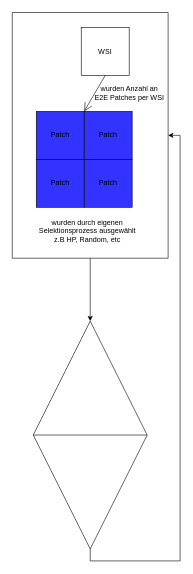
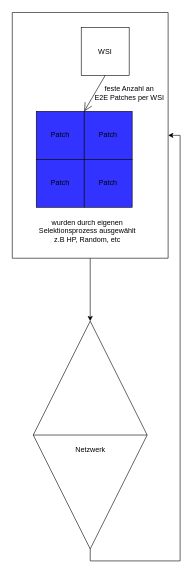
node "wurden Anzahl an E2E Patches per WSI": label "wurden Anzahl an E2E Patches per WSI" -> "feste Anzahl an E2E Patches per WSI"
node "Netzwerk": added
